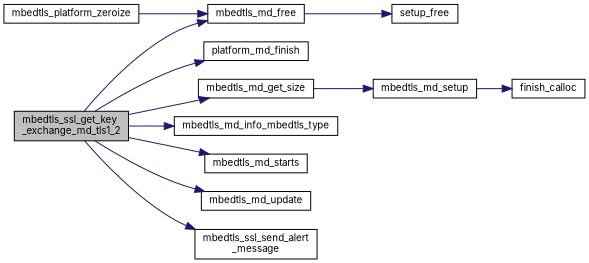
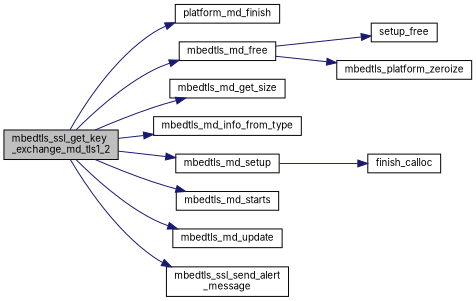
edge "mbedtls_platform_zeroize" -> "mbedtls_md_free": reversed
edge "mbedtls_md_get_size" -> "mbedtls_md_setup": now "mbedtls_ssl_get_key _exchange_md_tls1_2" -> "mbedtls_md_setup"
node "mbedtls_md_info_mbedtls_type": label "mbedtls_md_info_mbedtls_type" -> "mbedtls_md_info_from_type"
